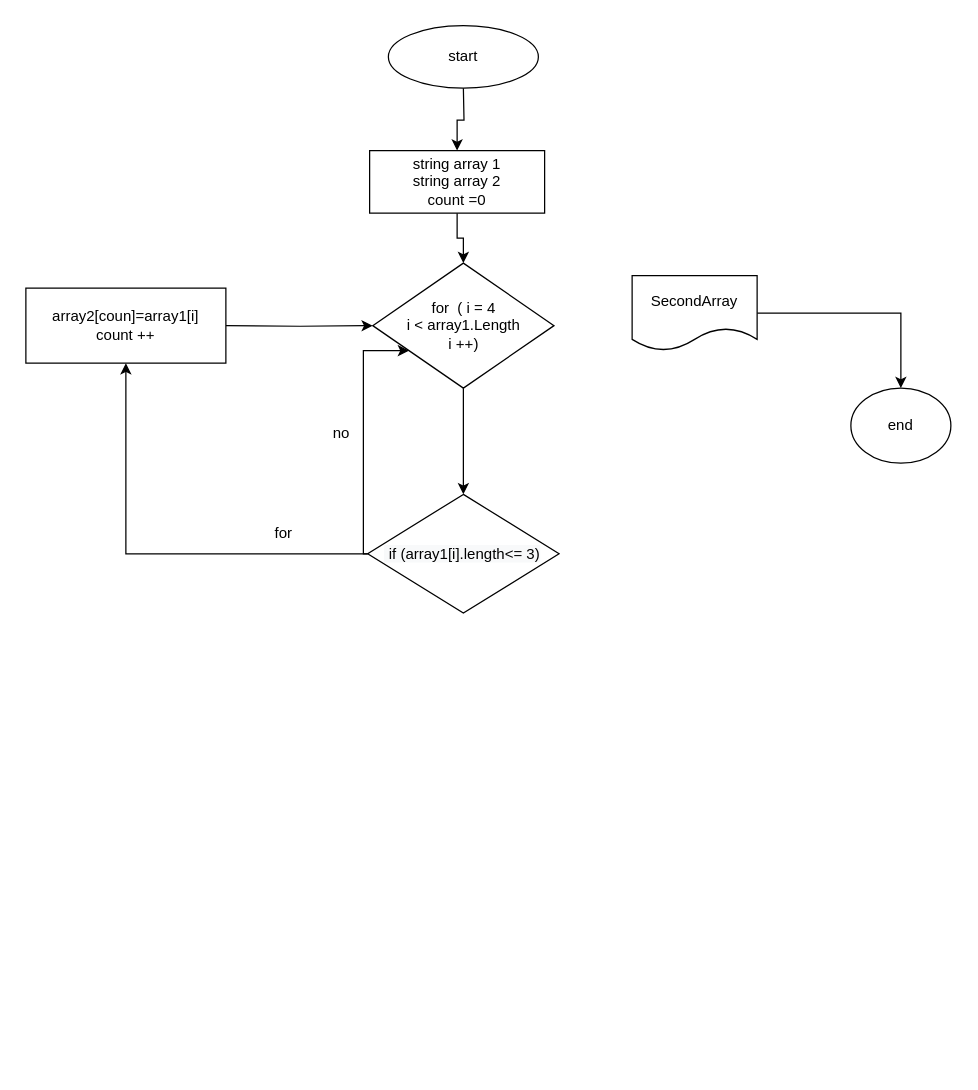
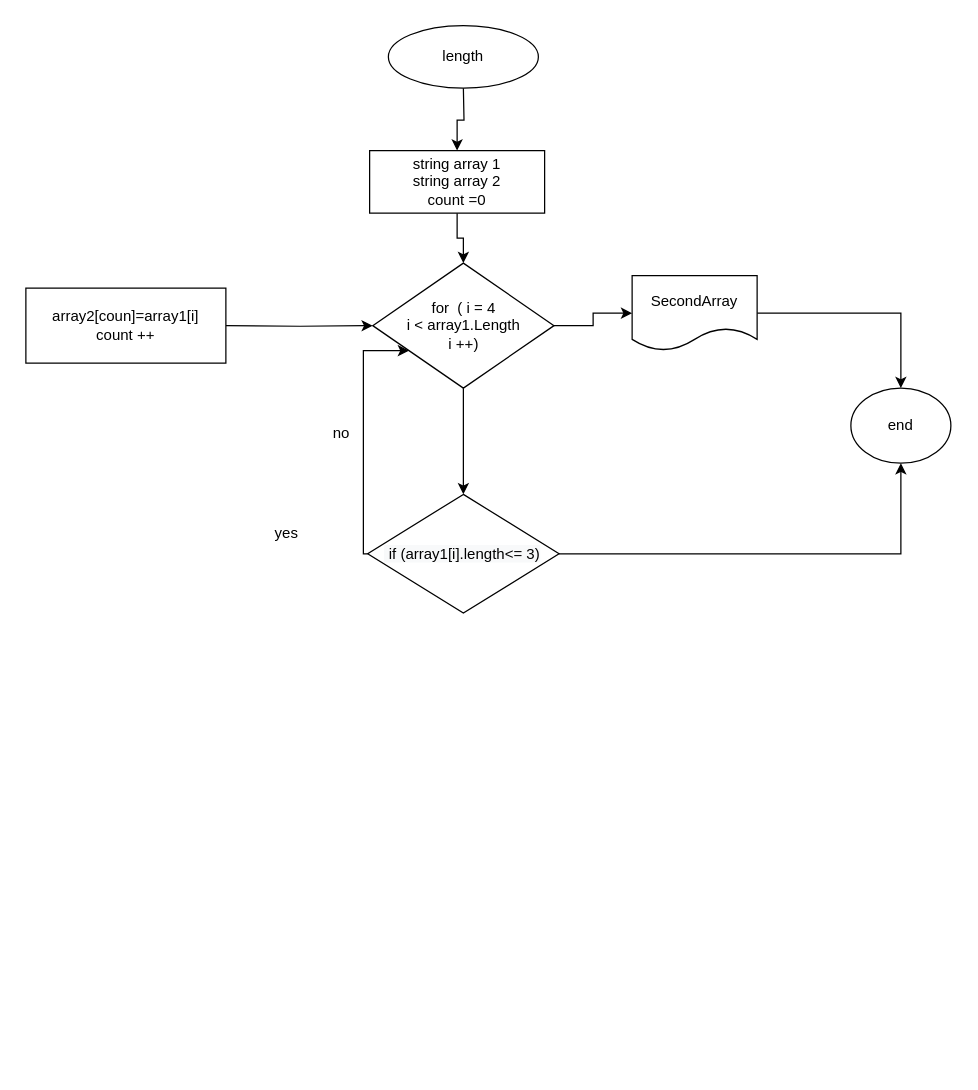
node "start": label "start" -> "length"
edge "for ( i = 4 i < array1.Length i ++)" -> "SecondArray": added
node "for": label "for" -> "yes"
edge "if (array1[i].length<= 3)" -> "array2[coun]=array1[i] count ++": now "if (array1[i].length<= 3)" -> "end"
